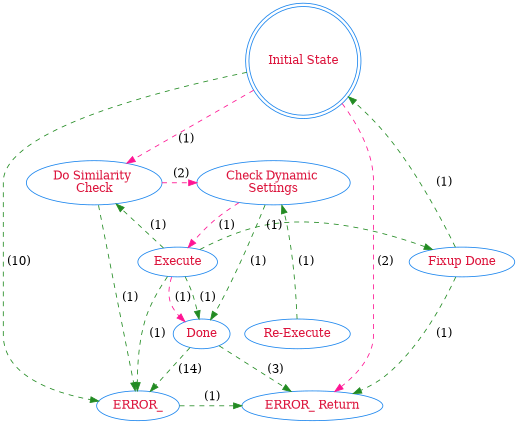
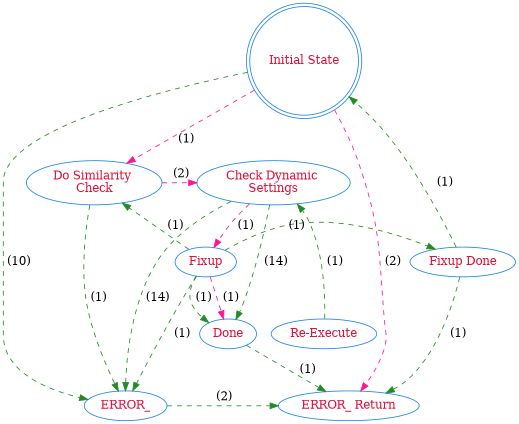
node "Execute": label "Execute" -> "Fixup"
edge "Check Dynamic Settings" -> "Done": label " (1)" -> " (14)"
edge "Done" -> "ERROR_": now "Check Dynamic Settings" -> "ERROR_"
edge "Done" -> "ERROR_ Return": label " (3)" -> " (1)"
edge "ERROR_" -> "ERROR_ Return": label " (1)" -> " (2)"
